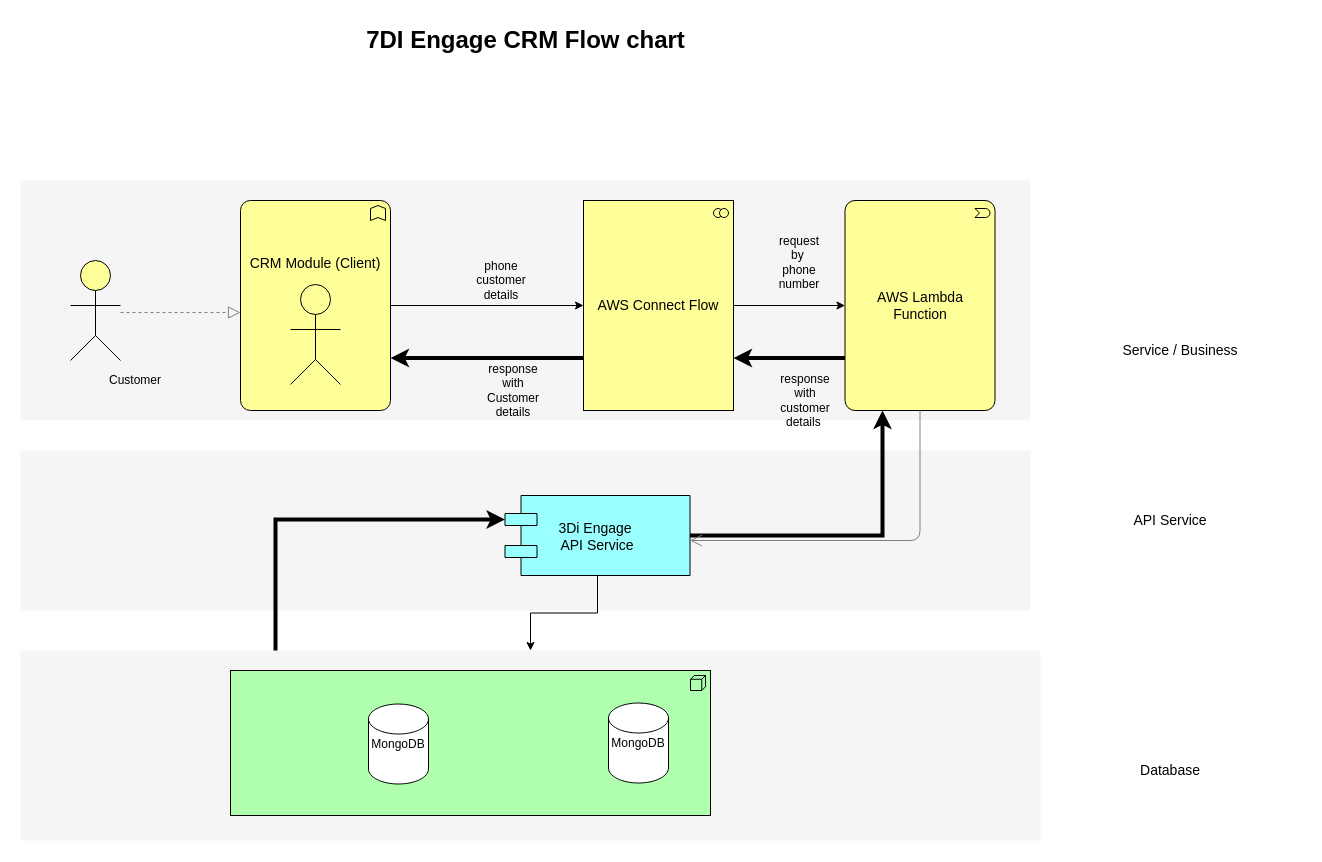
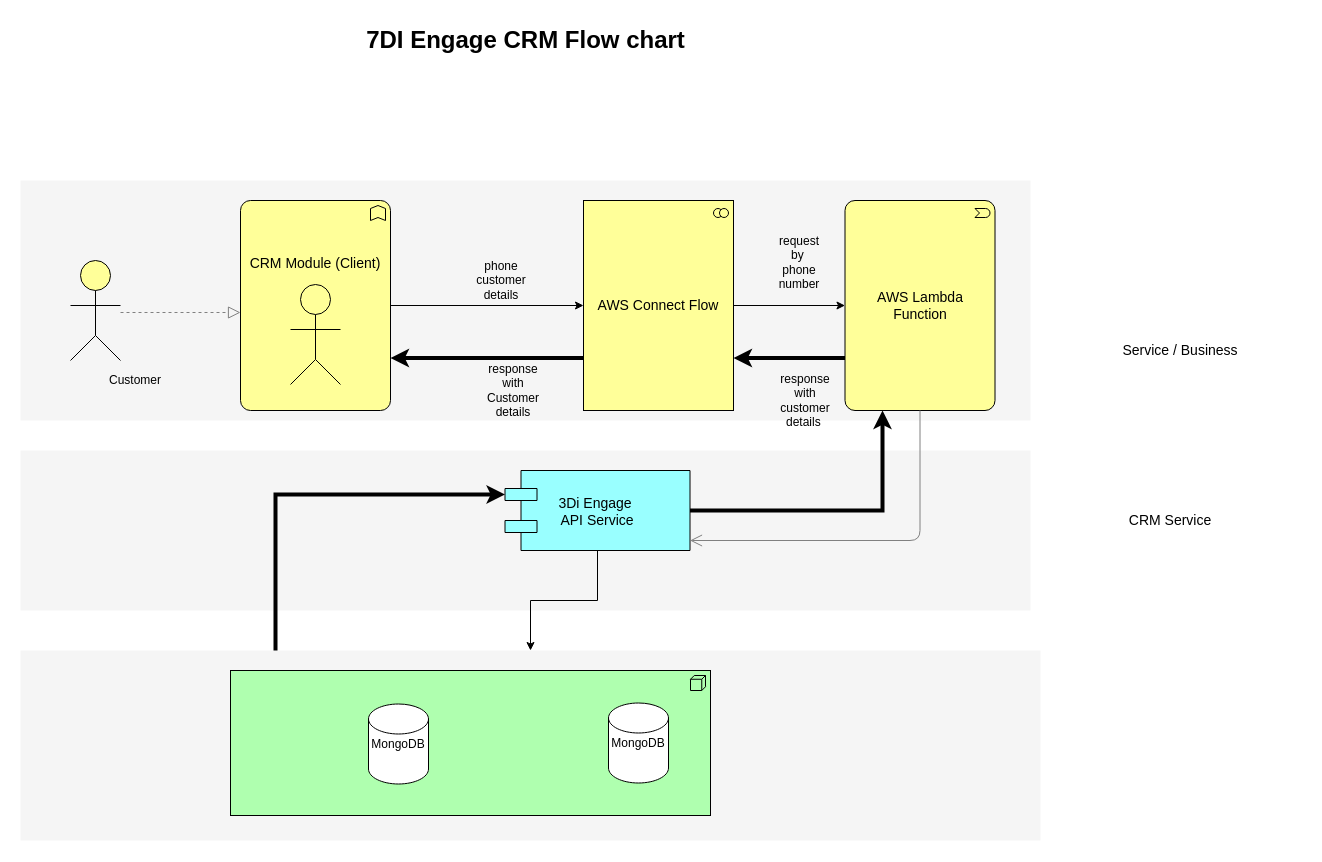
node "API Service": label "API Service" -> "CRM Service"
node "3Di Engage API Service": moved (598, 536) -> (598, 511)
node "Database": removed
